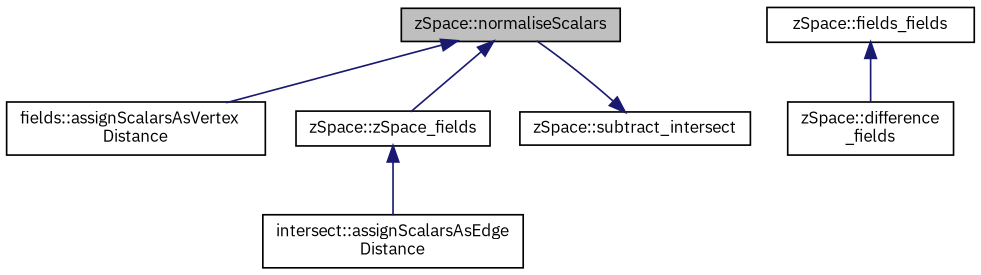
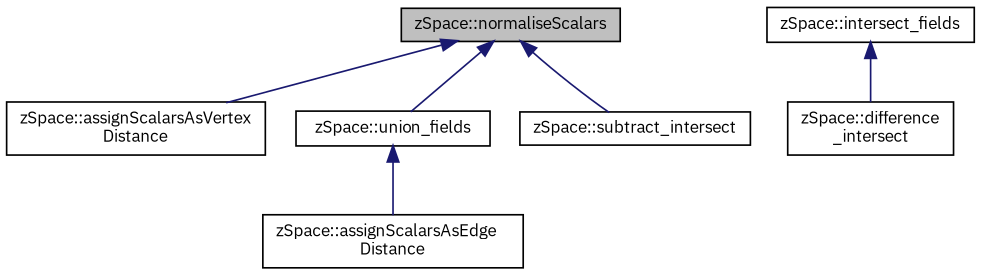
node "zSpace::fields_fields": label "zSpace::fields_fields" -> "zSpace::intersect_fields"
edge "zSpace::normaliseScalars" -> "zSpace::subtract_intersect": reversed
node "fields::assignScalarsAsVertex Distance": label "fields::assignScalarsAsVertex Distance" -> "zSpace::assignScalarsAsVertex Distance"
node "zSpace::zSpace_fields": label "zSpace::zSpace_fields" -> "zSpace::union_fields"
node "zSpace::difference _fields": label "zSpace::difference _fields" -> "zSpace::difference _intersect"
node "intersect::assignScalarsAsEdge Distance": label "intersect::assignScalarsAsEdge Distance" -> "zSpace::assignScalarsAsEdge Distance"
